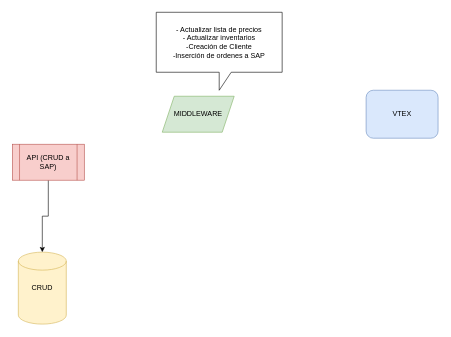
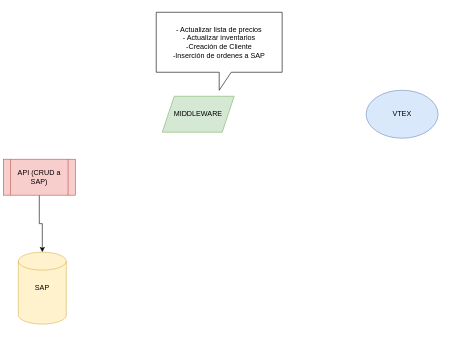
node "VTEX": shape rounded rectangle -> ellipse
node "API (CRUD a SAP)": moved (48, 162) -> (39, 177)
node "CRUD": label "CRUD" -> "SAP"
